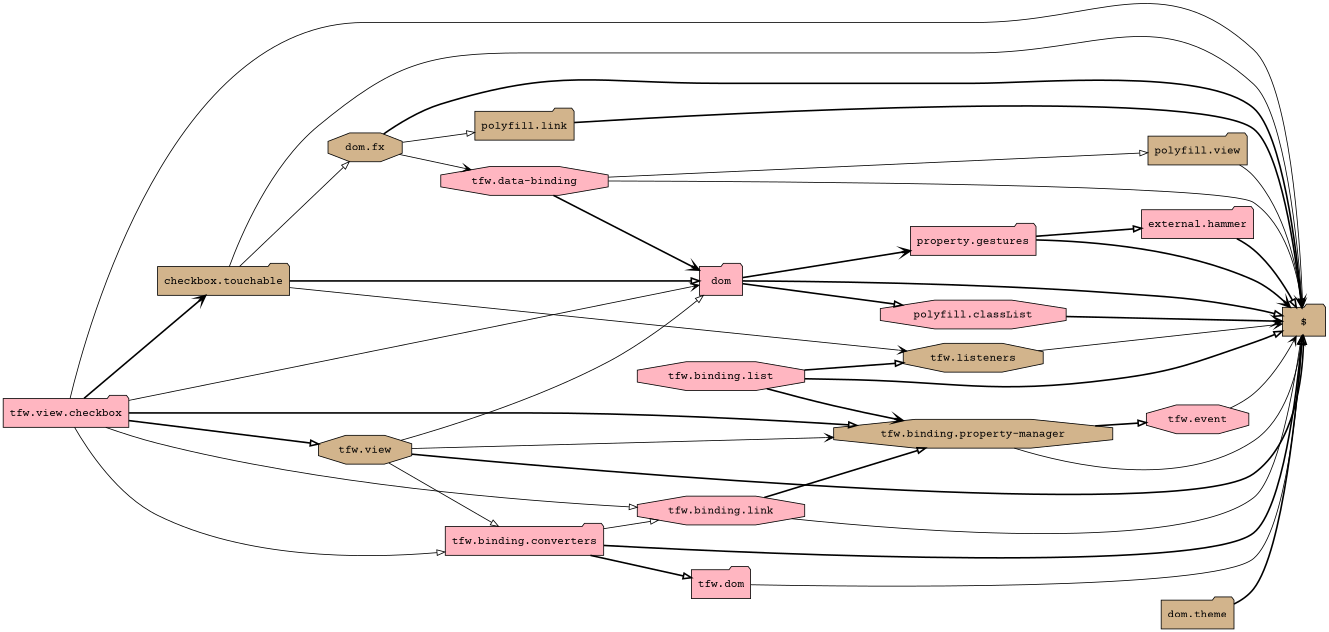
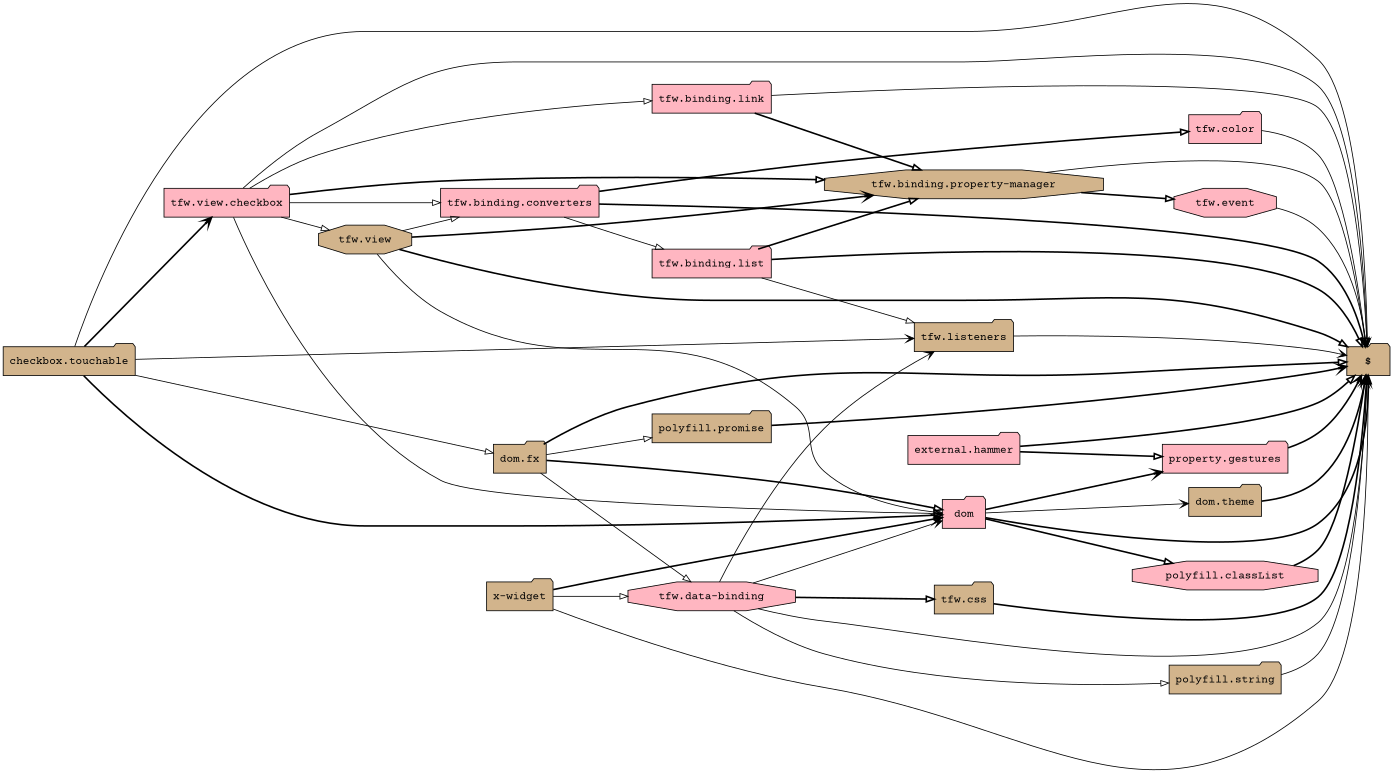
node "polyfill.link": label "polyfill.link" -> "polyfill.promise"
node "dom.fx": shape octagon -> folder
node "polyfill.view": label "polyfill.view" -> "polyfill.string"
edge "dom.fx" -> "tfw.data-binding": arrowhead vee -> onormal
edge "tfw.data-binding" -> "dom": style bold -> solid
edge "property.gestures" -> "external.hammer": reversed
edge "tfw.view.checkbox" -> "checkbox.touchable": reversed
node "tfw.listeners": shape octagon -> folder
edge "tfw.binding.list" -> "tfw.listeners": style bold -> solid
node "tfw.binding.list": shape octagon -> folder
edge "tfw.binding.list" -> "tfw.binding.property-manager": arrowhead vee -> onormal
edge "tfw.view.checkbox" -> "tfw.view": style bold -> solid
edge "tfw.view" -> "tfw.binding.property-manager": style solid -> bold
edge "tfw.data-binding" -> "tfw.listeners": added
edge "dom.fx" -> "dom": added
edge "dom" -> "dom.theme": added
node "tfw.binding.link": shape octagon -> folder
edge "tfw.binding.converters" -> "tfw.binding.link": now "tfw.binding.converters" -> "tfw.binding.list"
node "tfw.dom": label "tfw.dom" -> "tfw.color"
node "x-widget": added
node "tfw.css": added
